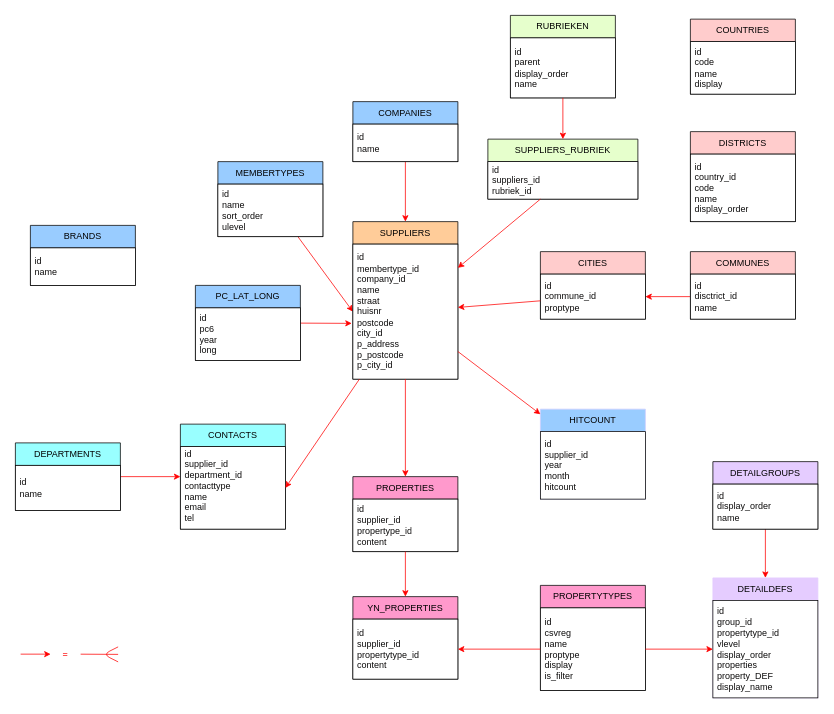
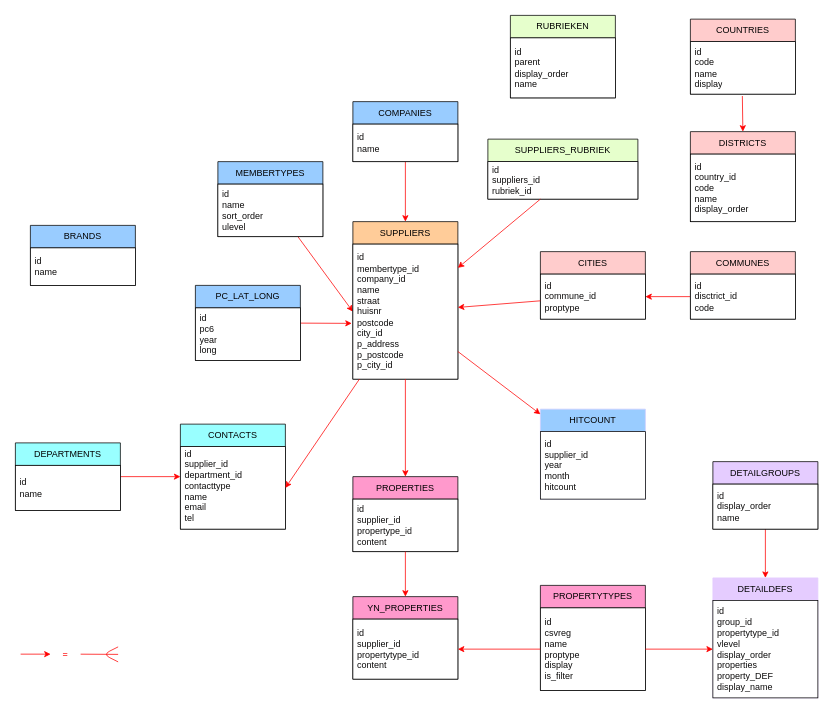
edge "id code name display" -> "DISTRICTS": added
edge "id parent display_order name" -> "SUPPLIERS_RUBRIEK": removed
node "id disctrict_id name": label "id disctrict_id name" -> "id disctrict_id code"
